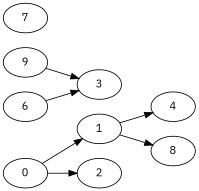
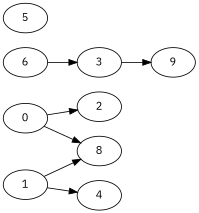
node "7": label "7" -> "5"
edge "9" -> "3": reversed
edge "0" -> "1": now "0" -> "8"
